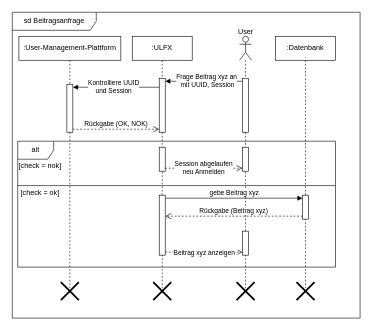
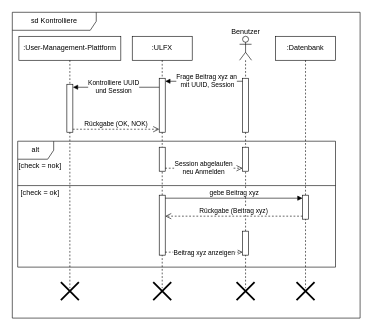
node "sd Beitragsanfrage": label "sd Beitragsanfrage" -> "sd Kontrolliere"
node "User": label "User" -> "Benutzer"
